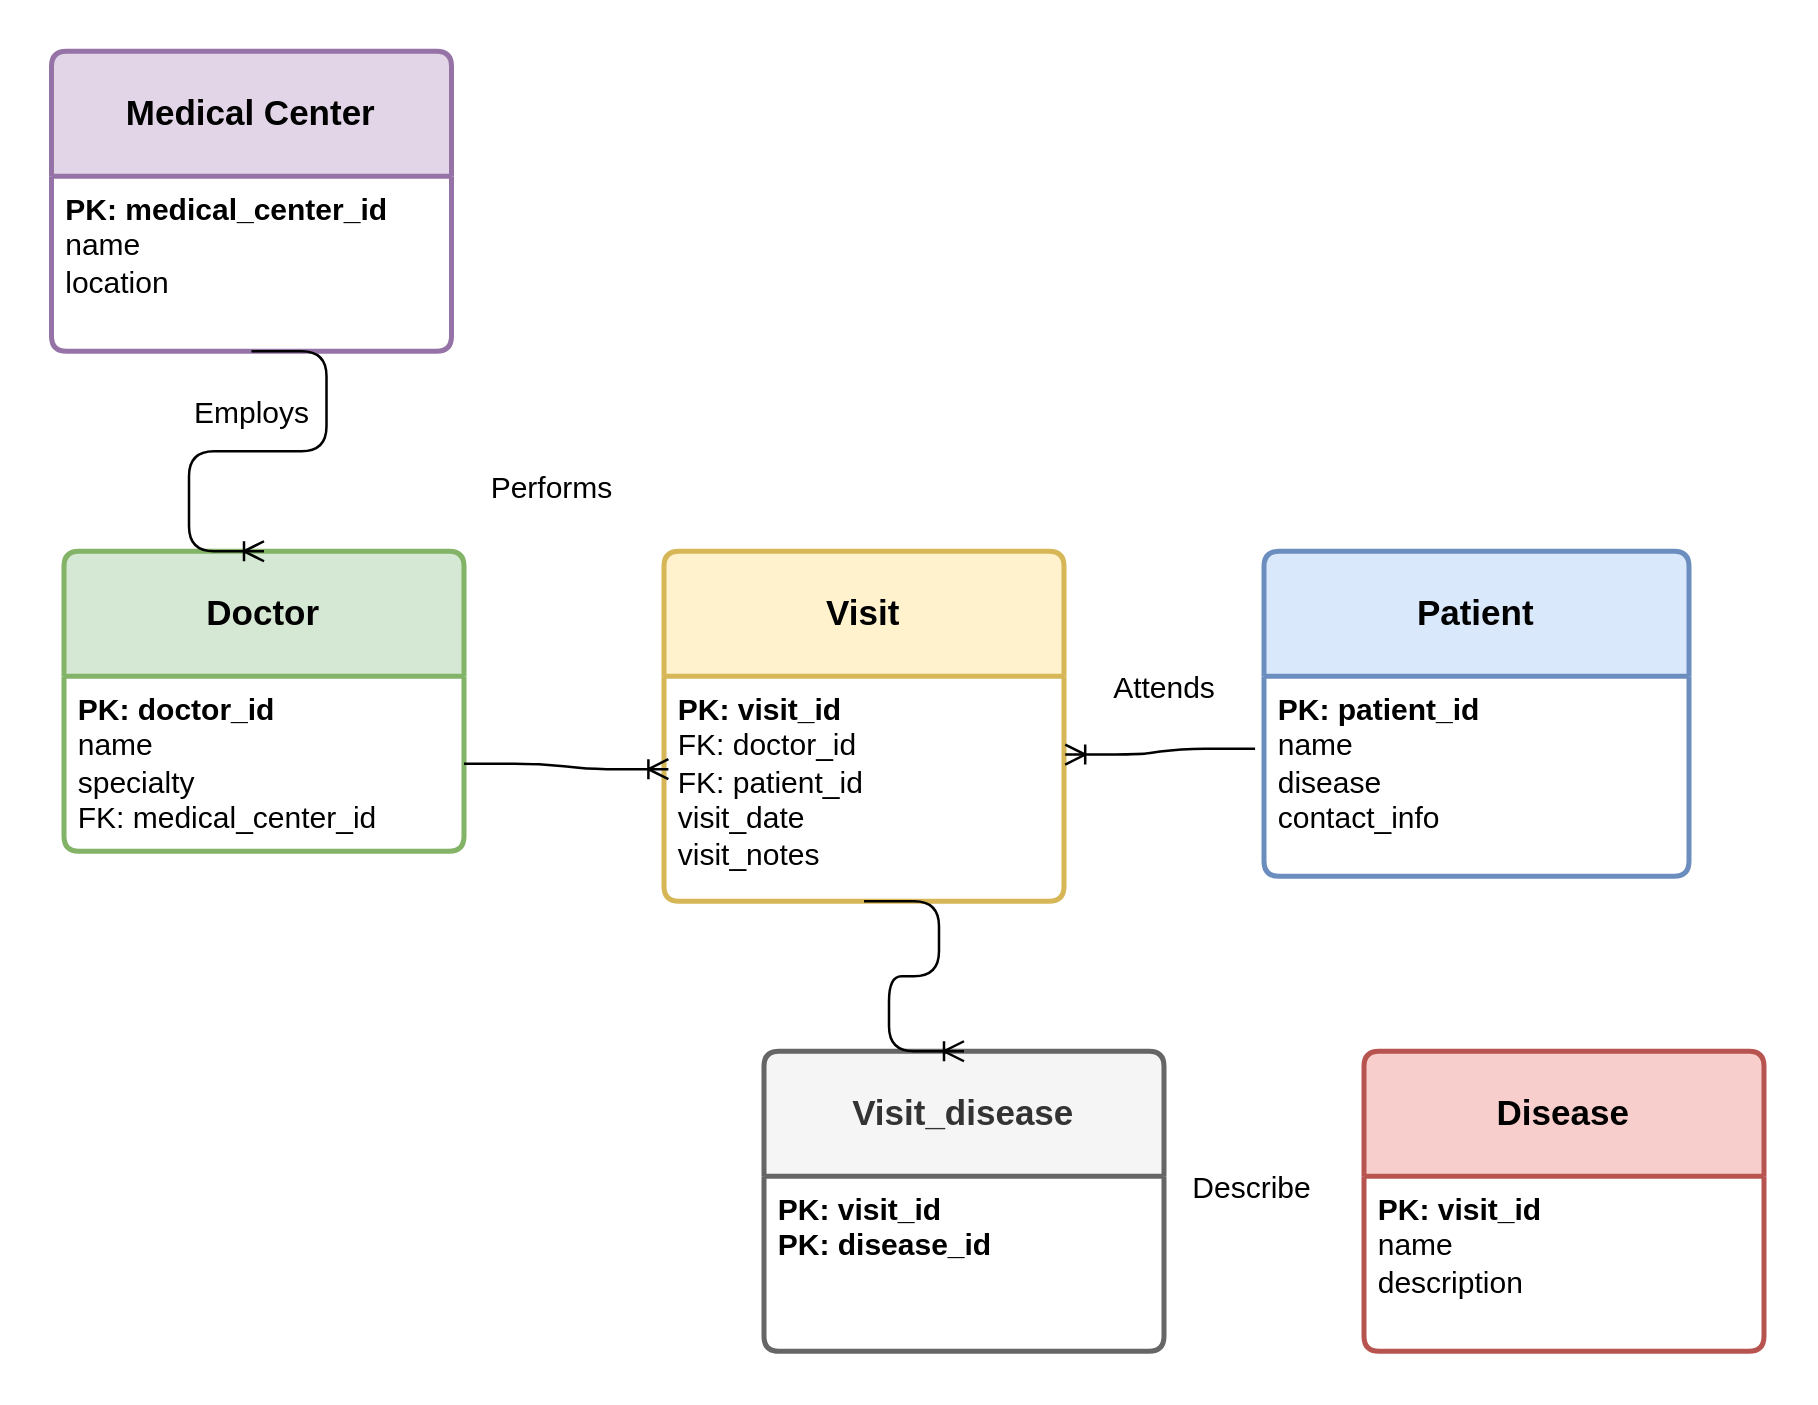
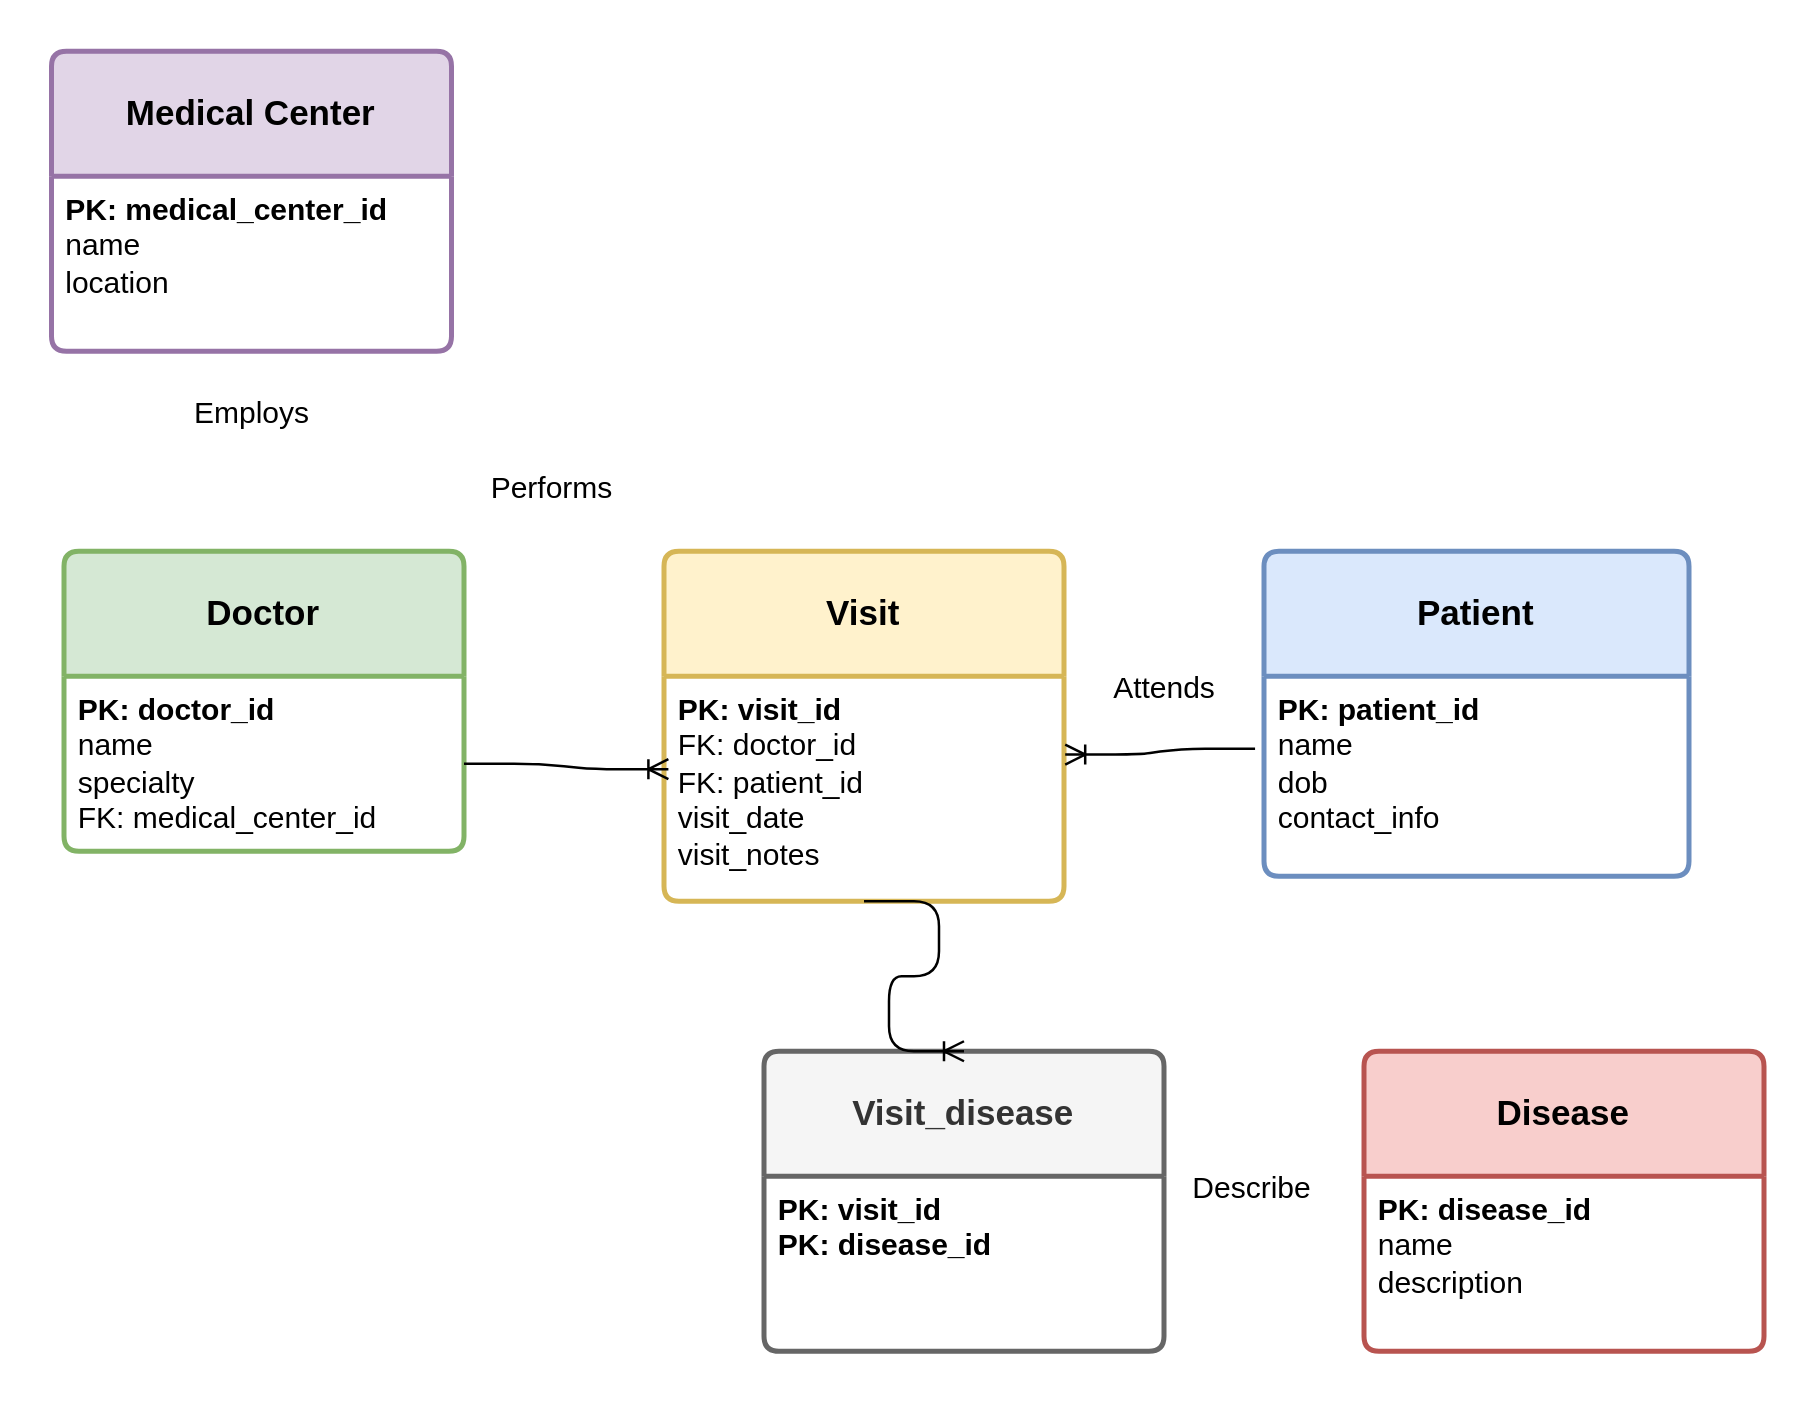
edge "PK: medical_center_id name location" -> "Doctor": removed
node "PK: patient_id name disease contact_info": label "PK: patient_id name disease contact_info" -> "PK: patient_id name dob contact_info"
node "PK: visit_id name description": label "PK: visit_id name description" -> "PK: disease_id name description"
